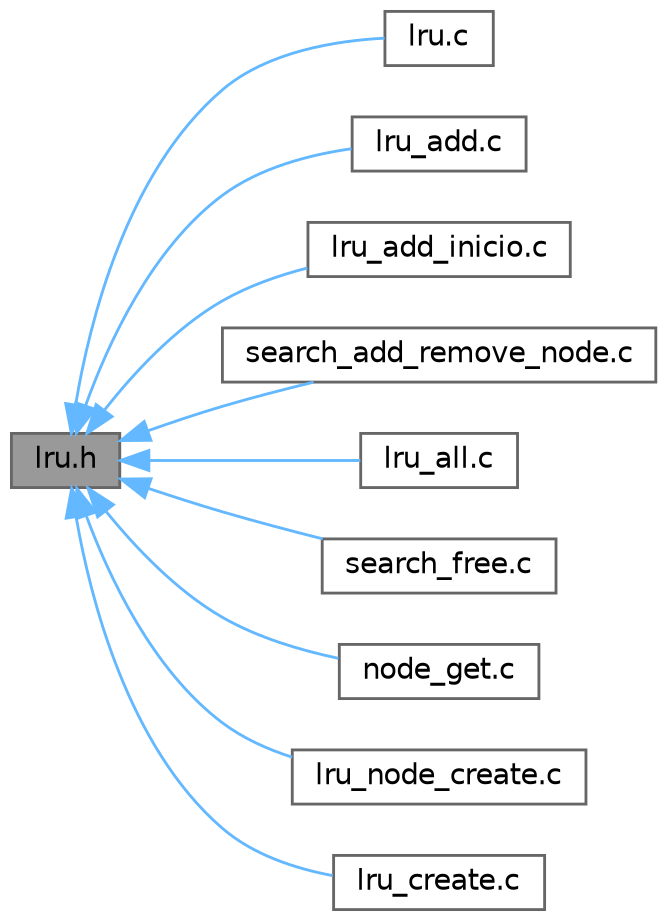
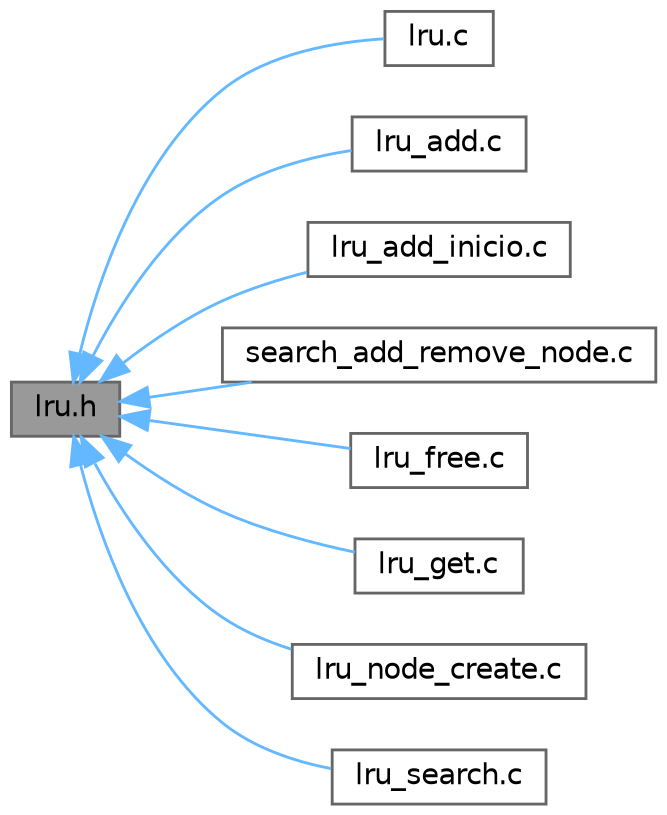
node "lru_all.c": removed
node "search_free.c": label "search_free.c" -> "lru_free.c"
node "node_get.c": label "node_get.c" -> "lru_get.c"
node "lru_create.c": label "lru_create.c" -> "lru_search.c"
